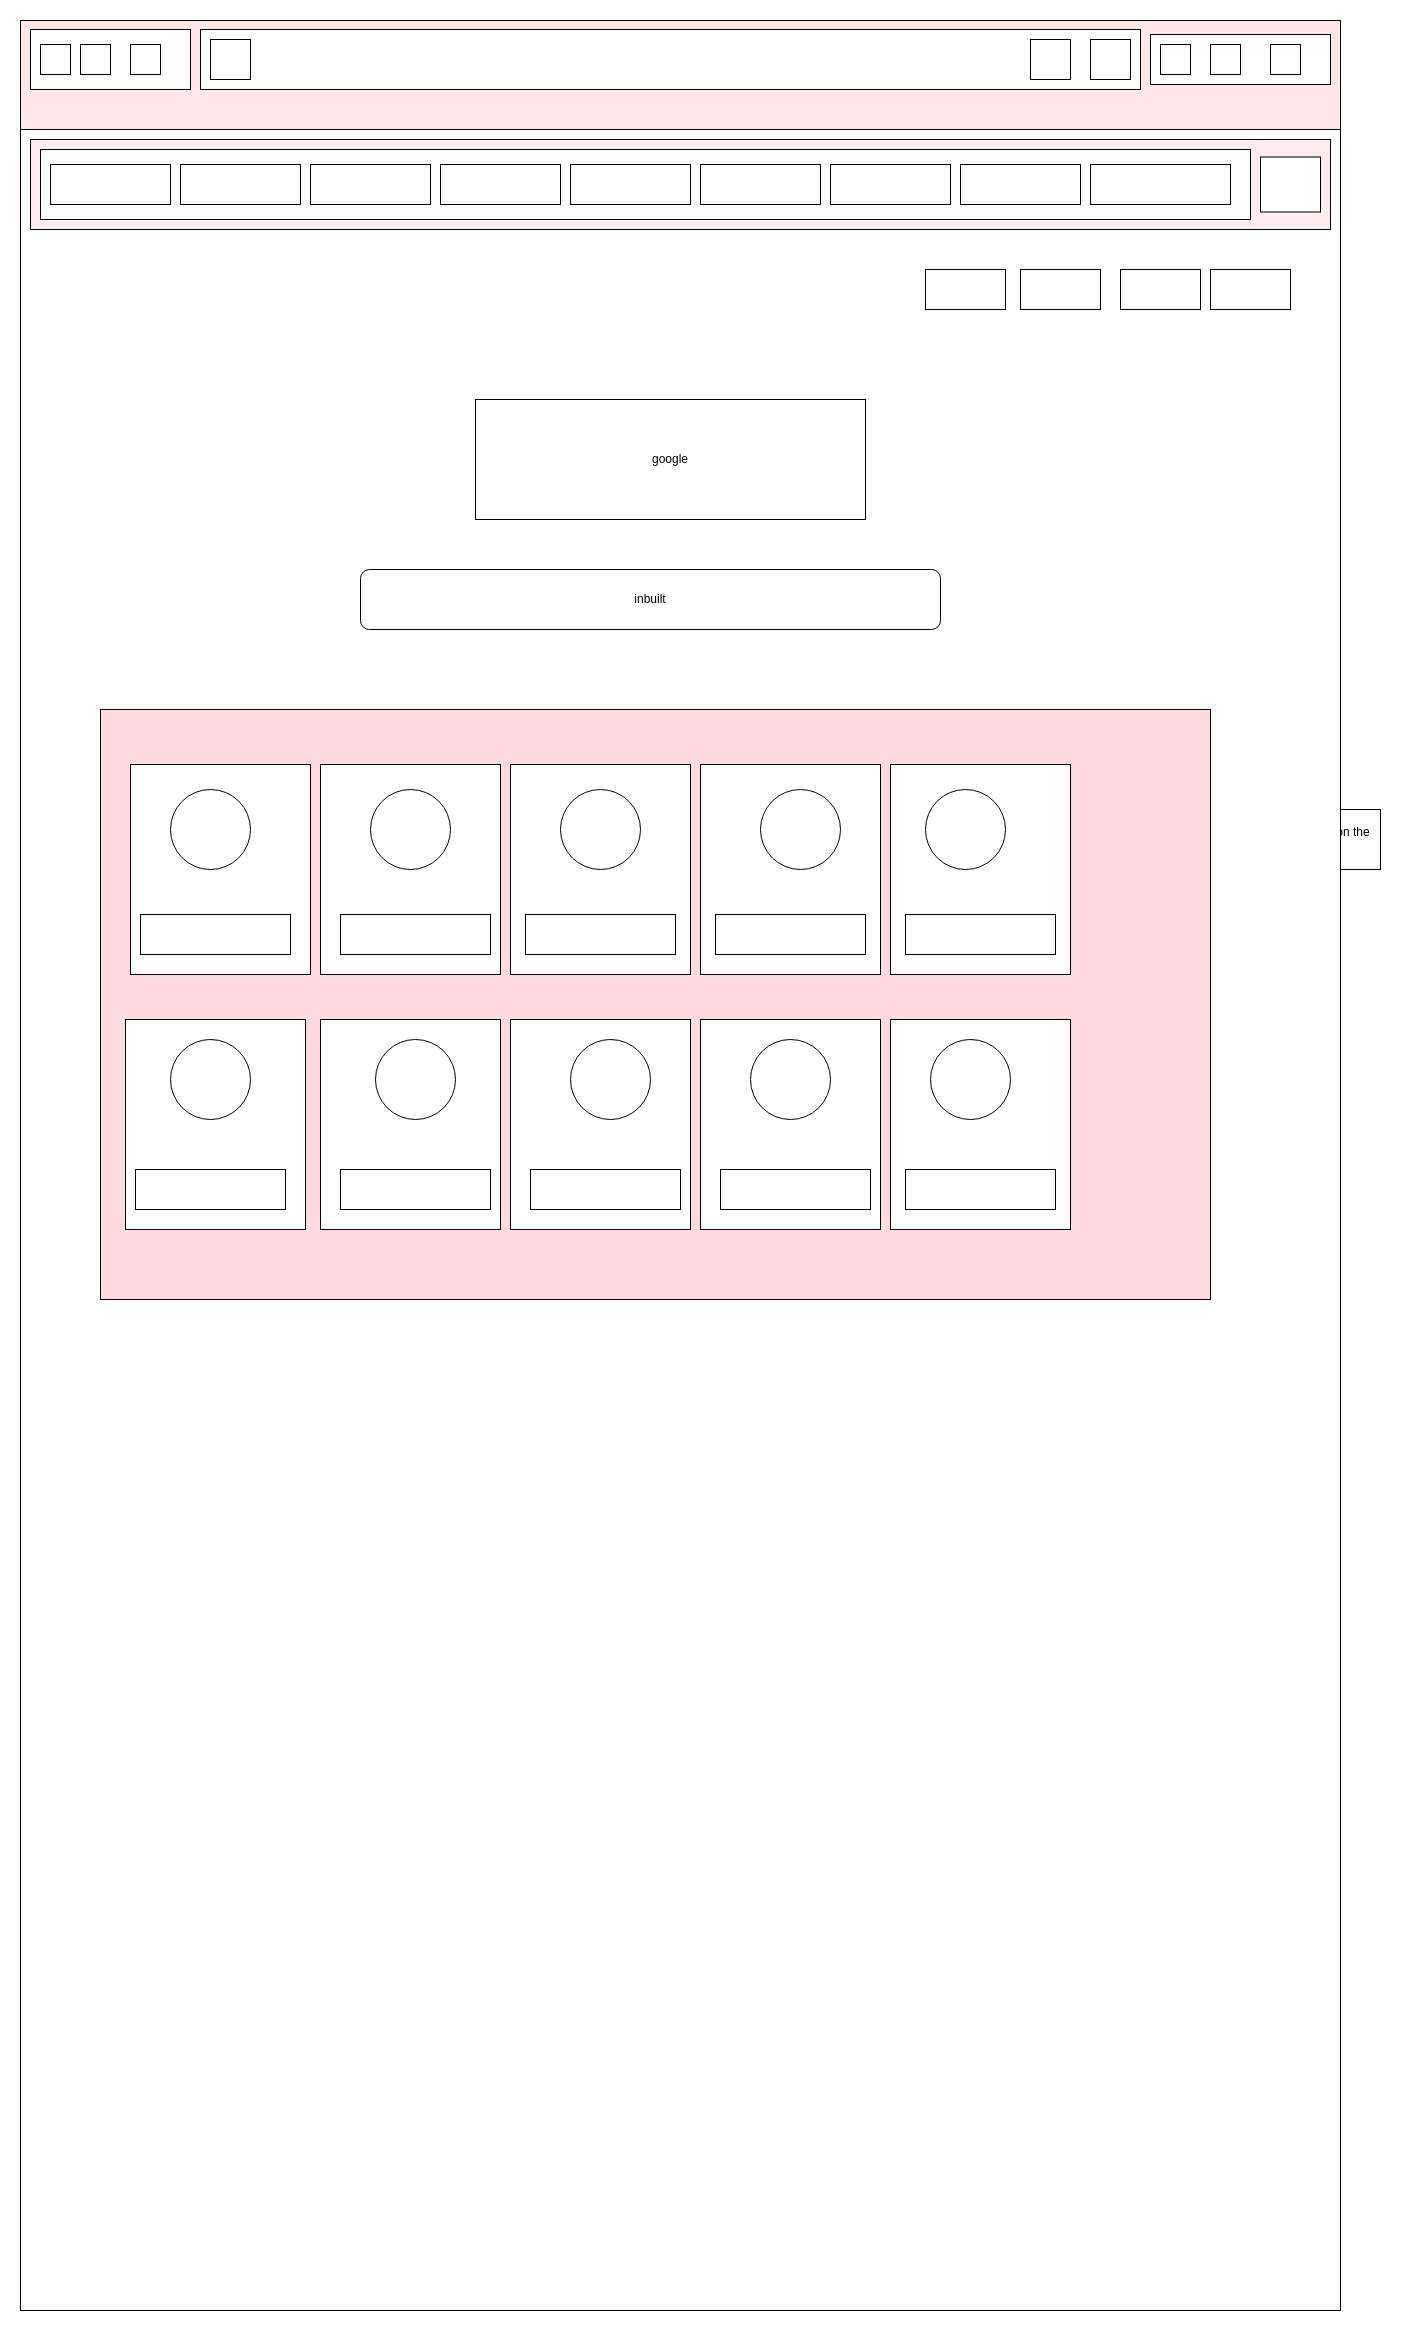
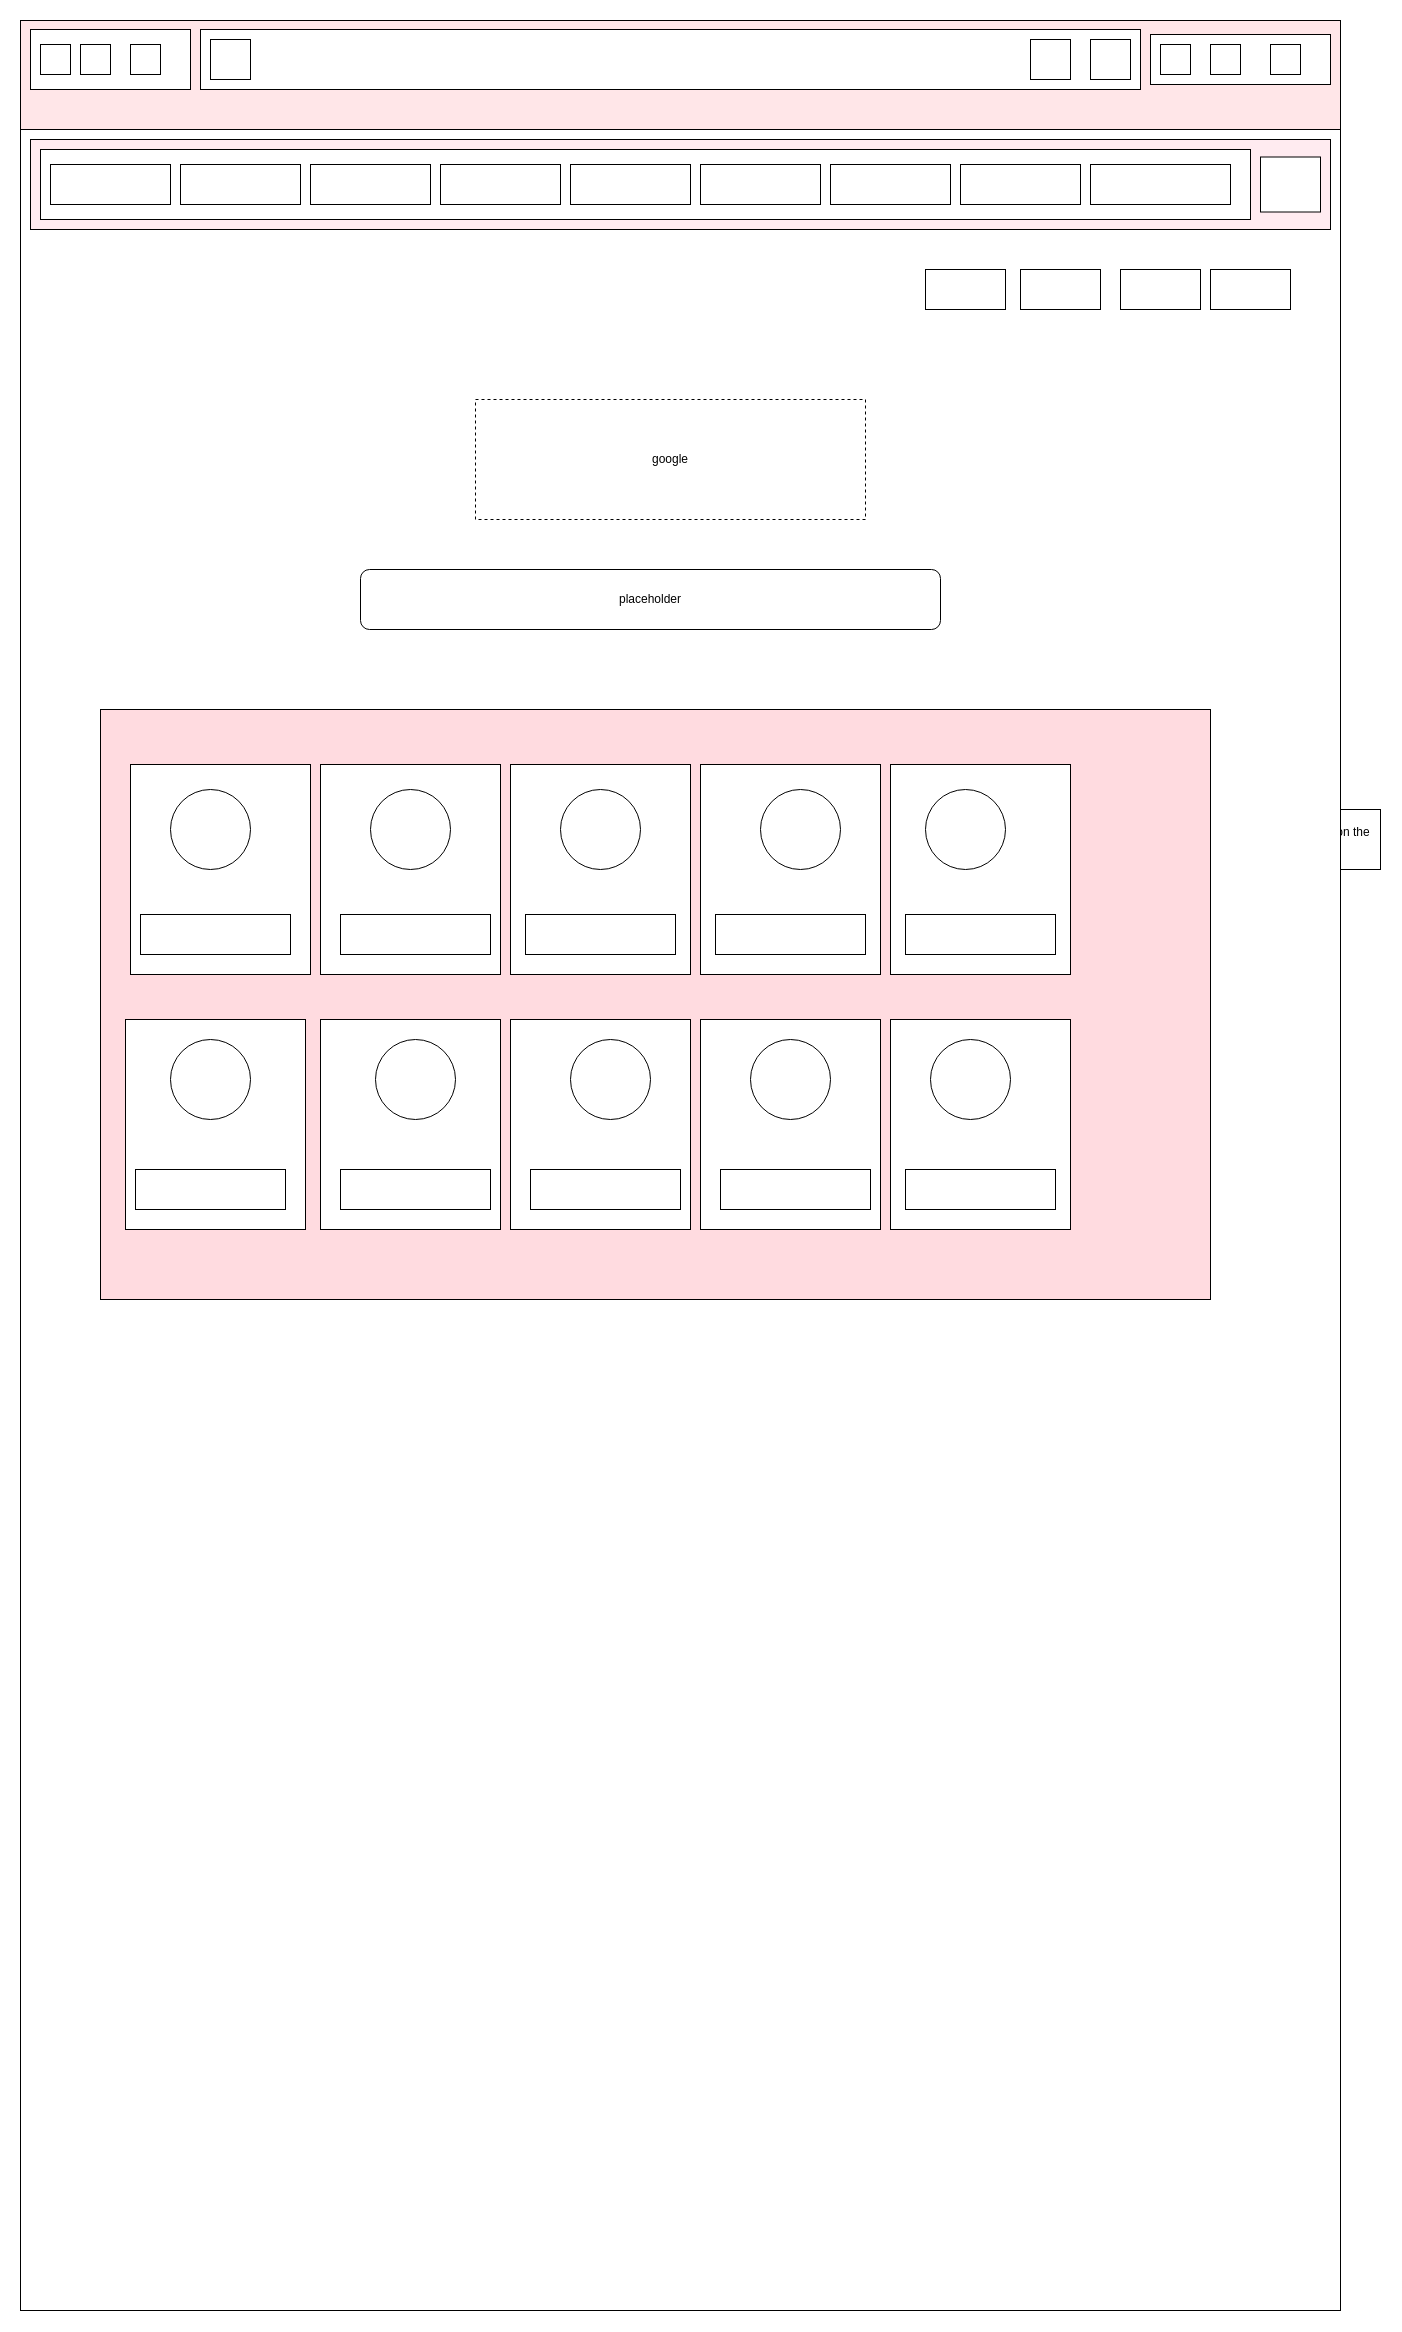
node "google": style solid -> dashed
node "inbuilt": label "inbuilt" -> "placeholder"
